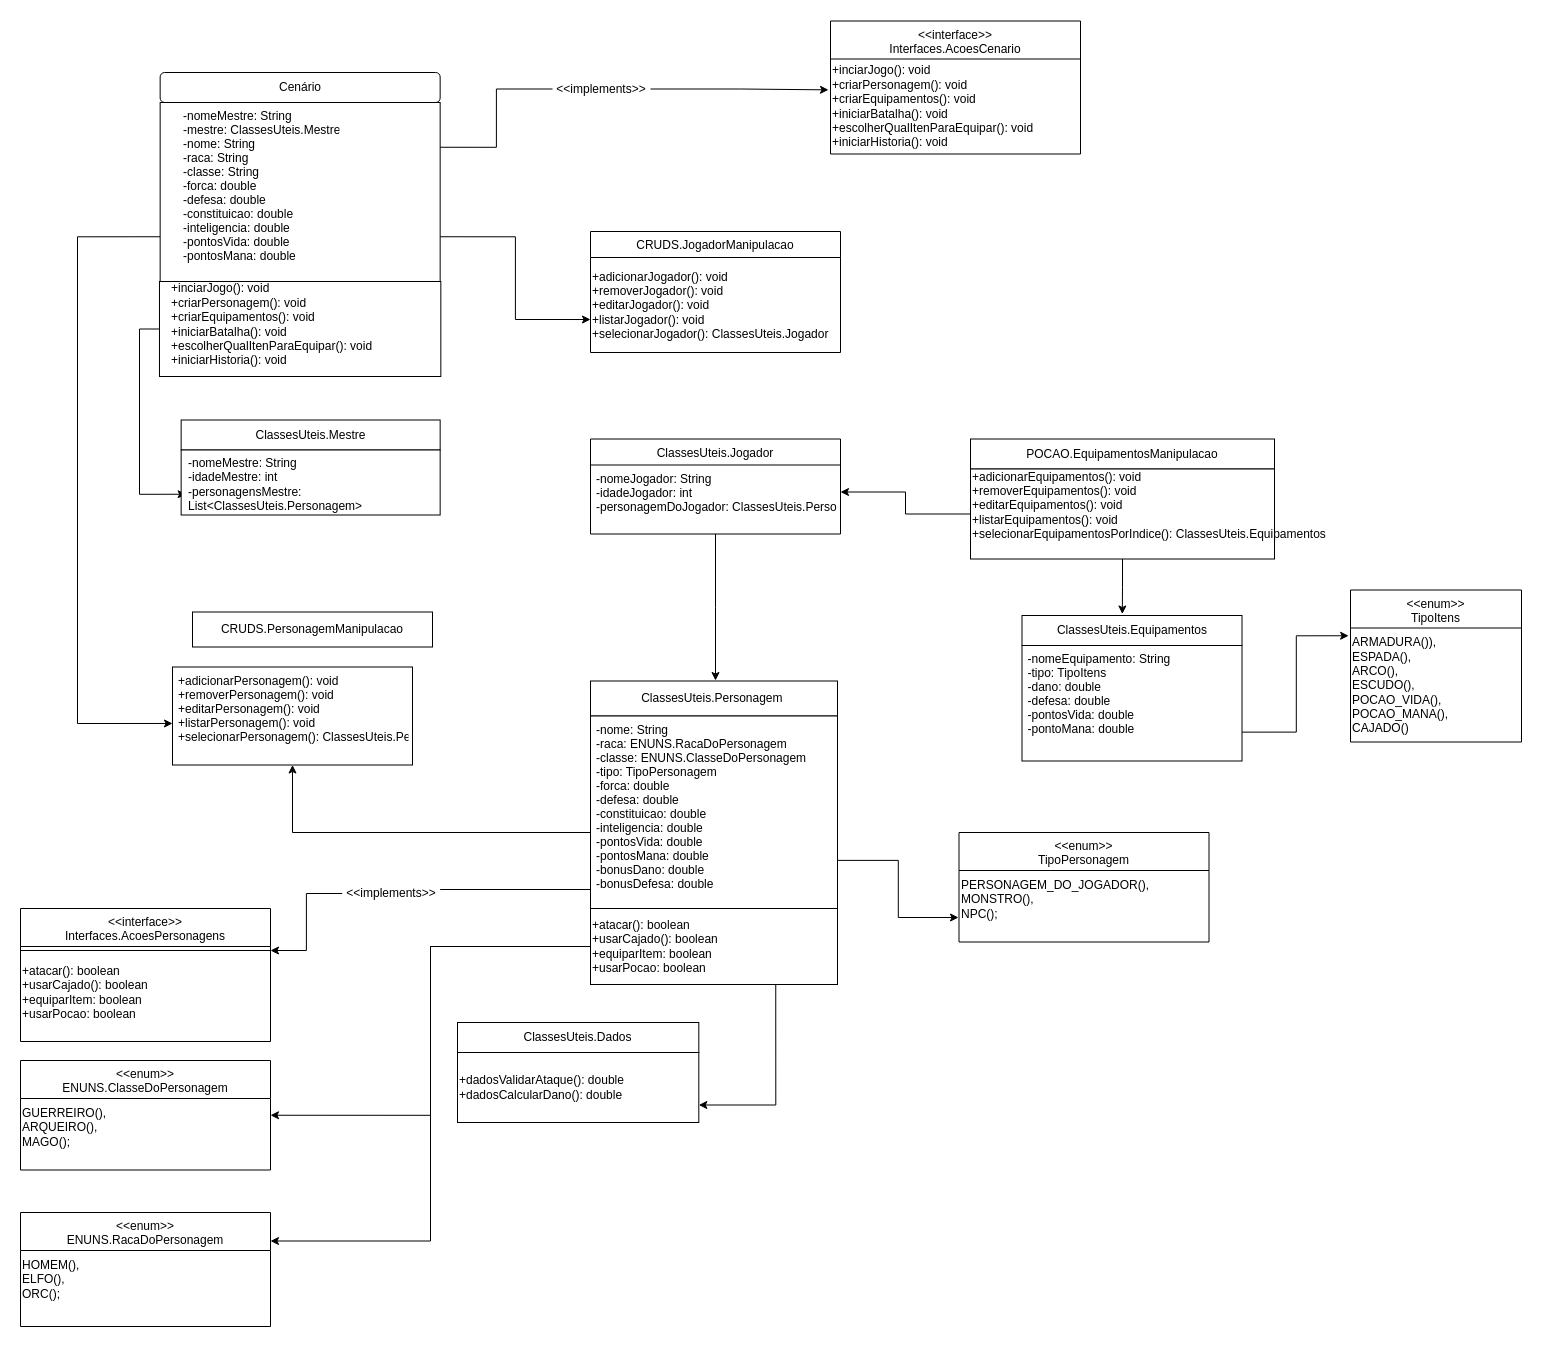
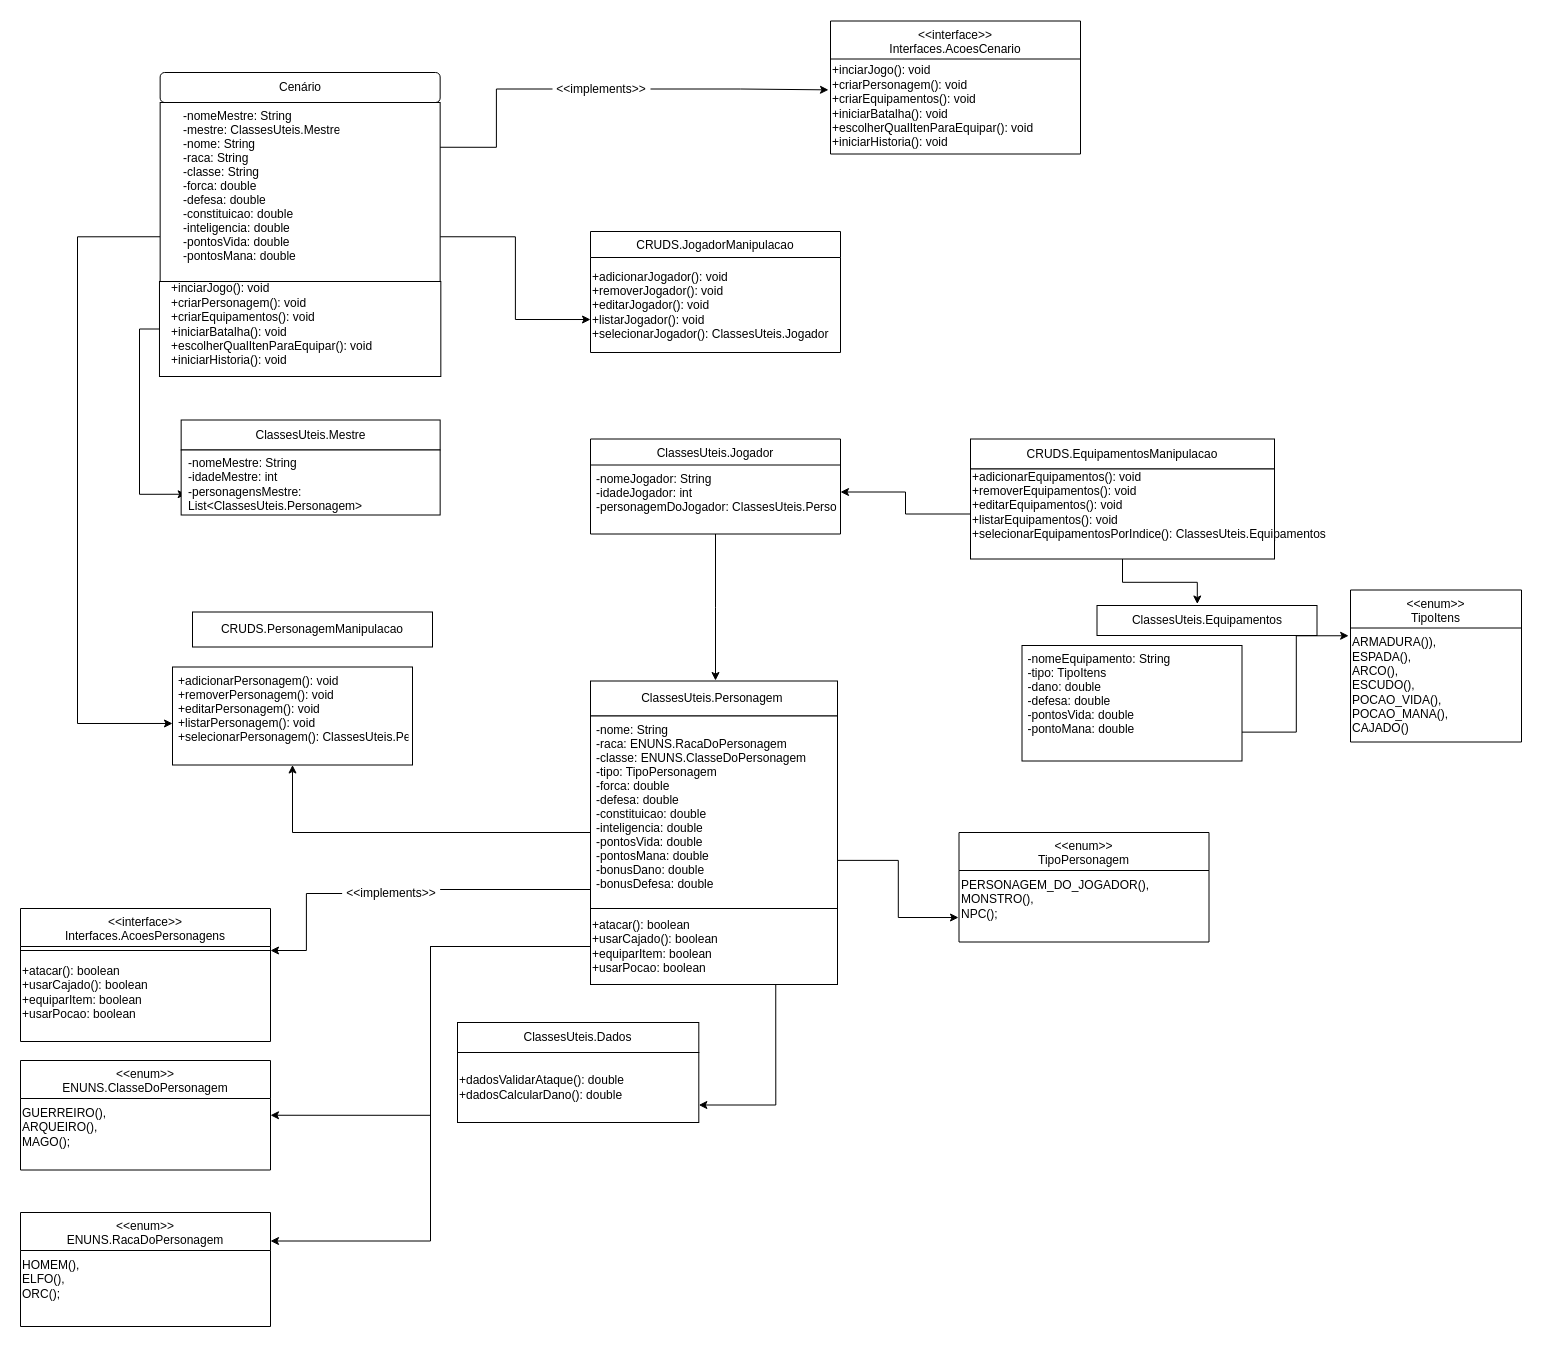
node "POCAO.EquipamentosManipulacao": label "POCAO.EquipamentosManipulacao" -> "CRUDS.EquipamentosManipulacao"
node "ClassesUteis.Equipamentos": moved (1132, 631) -> (1207, 621)
